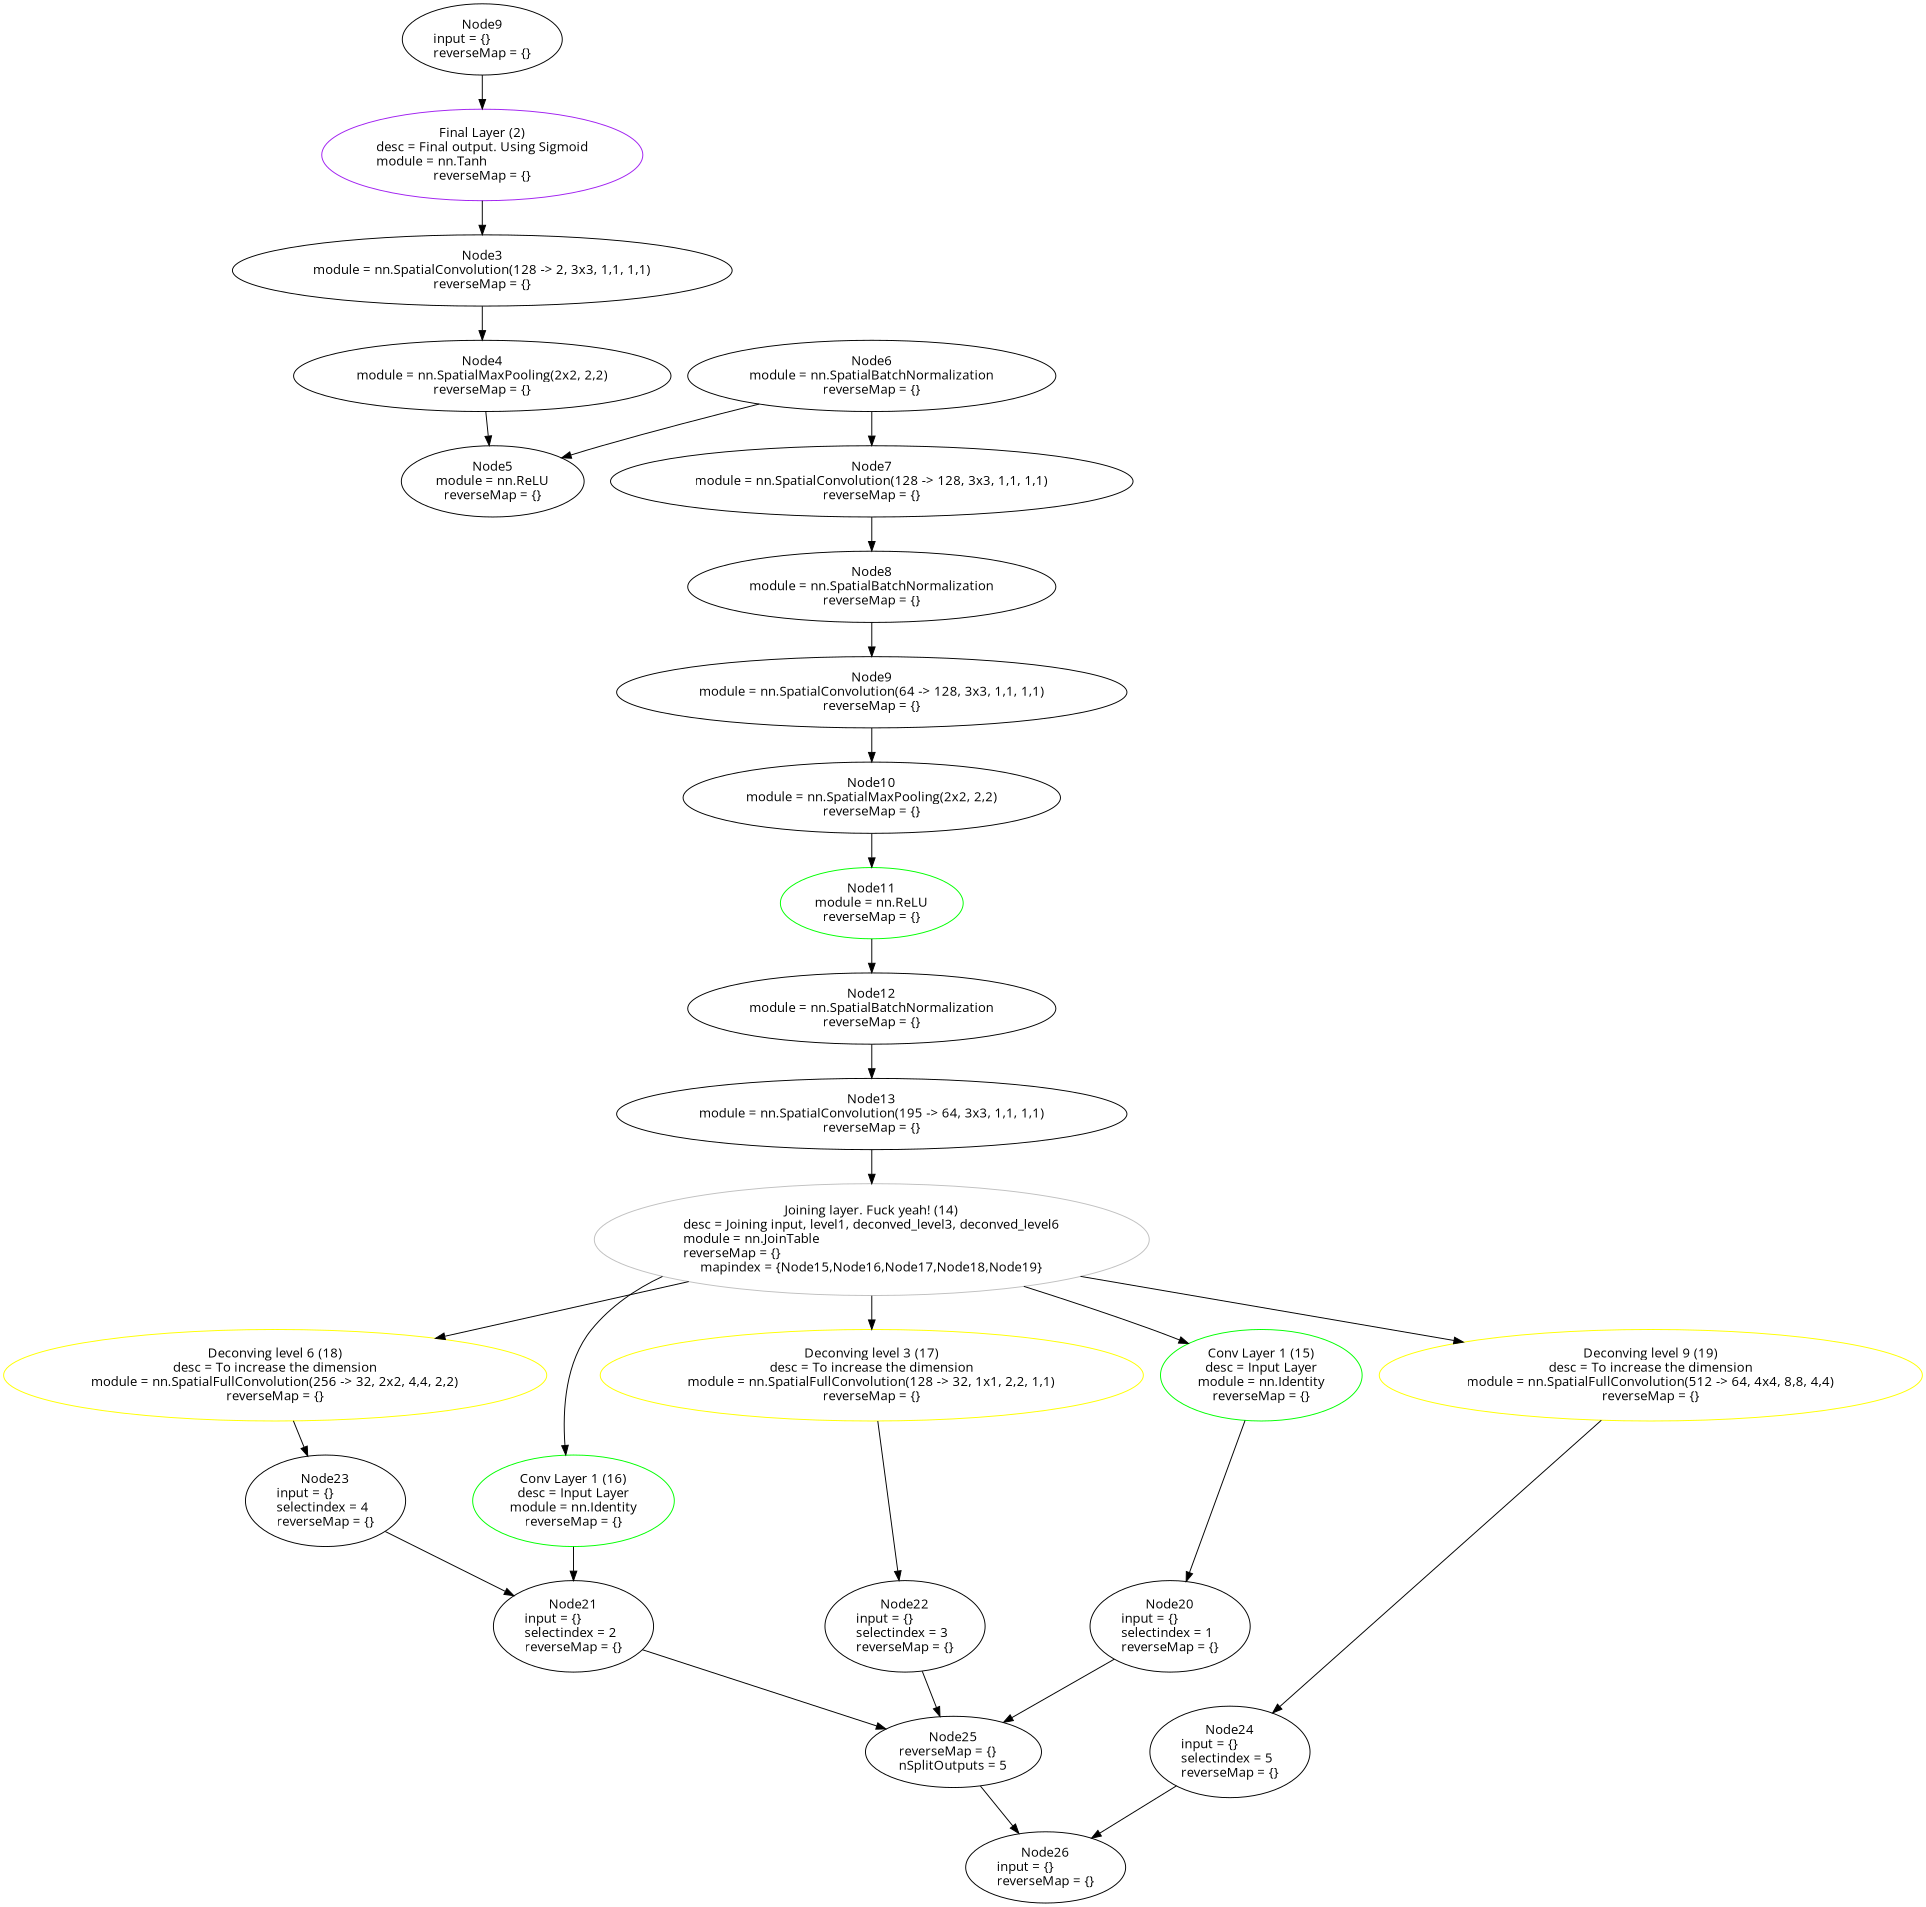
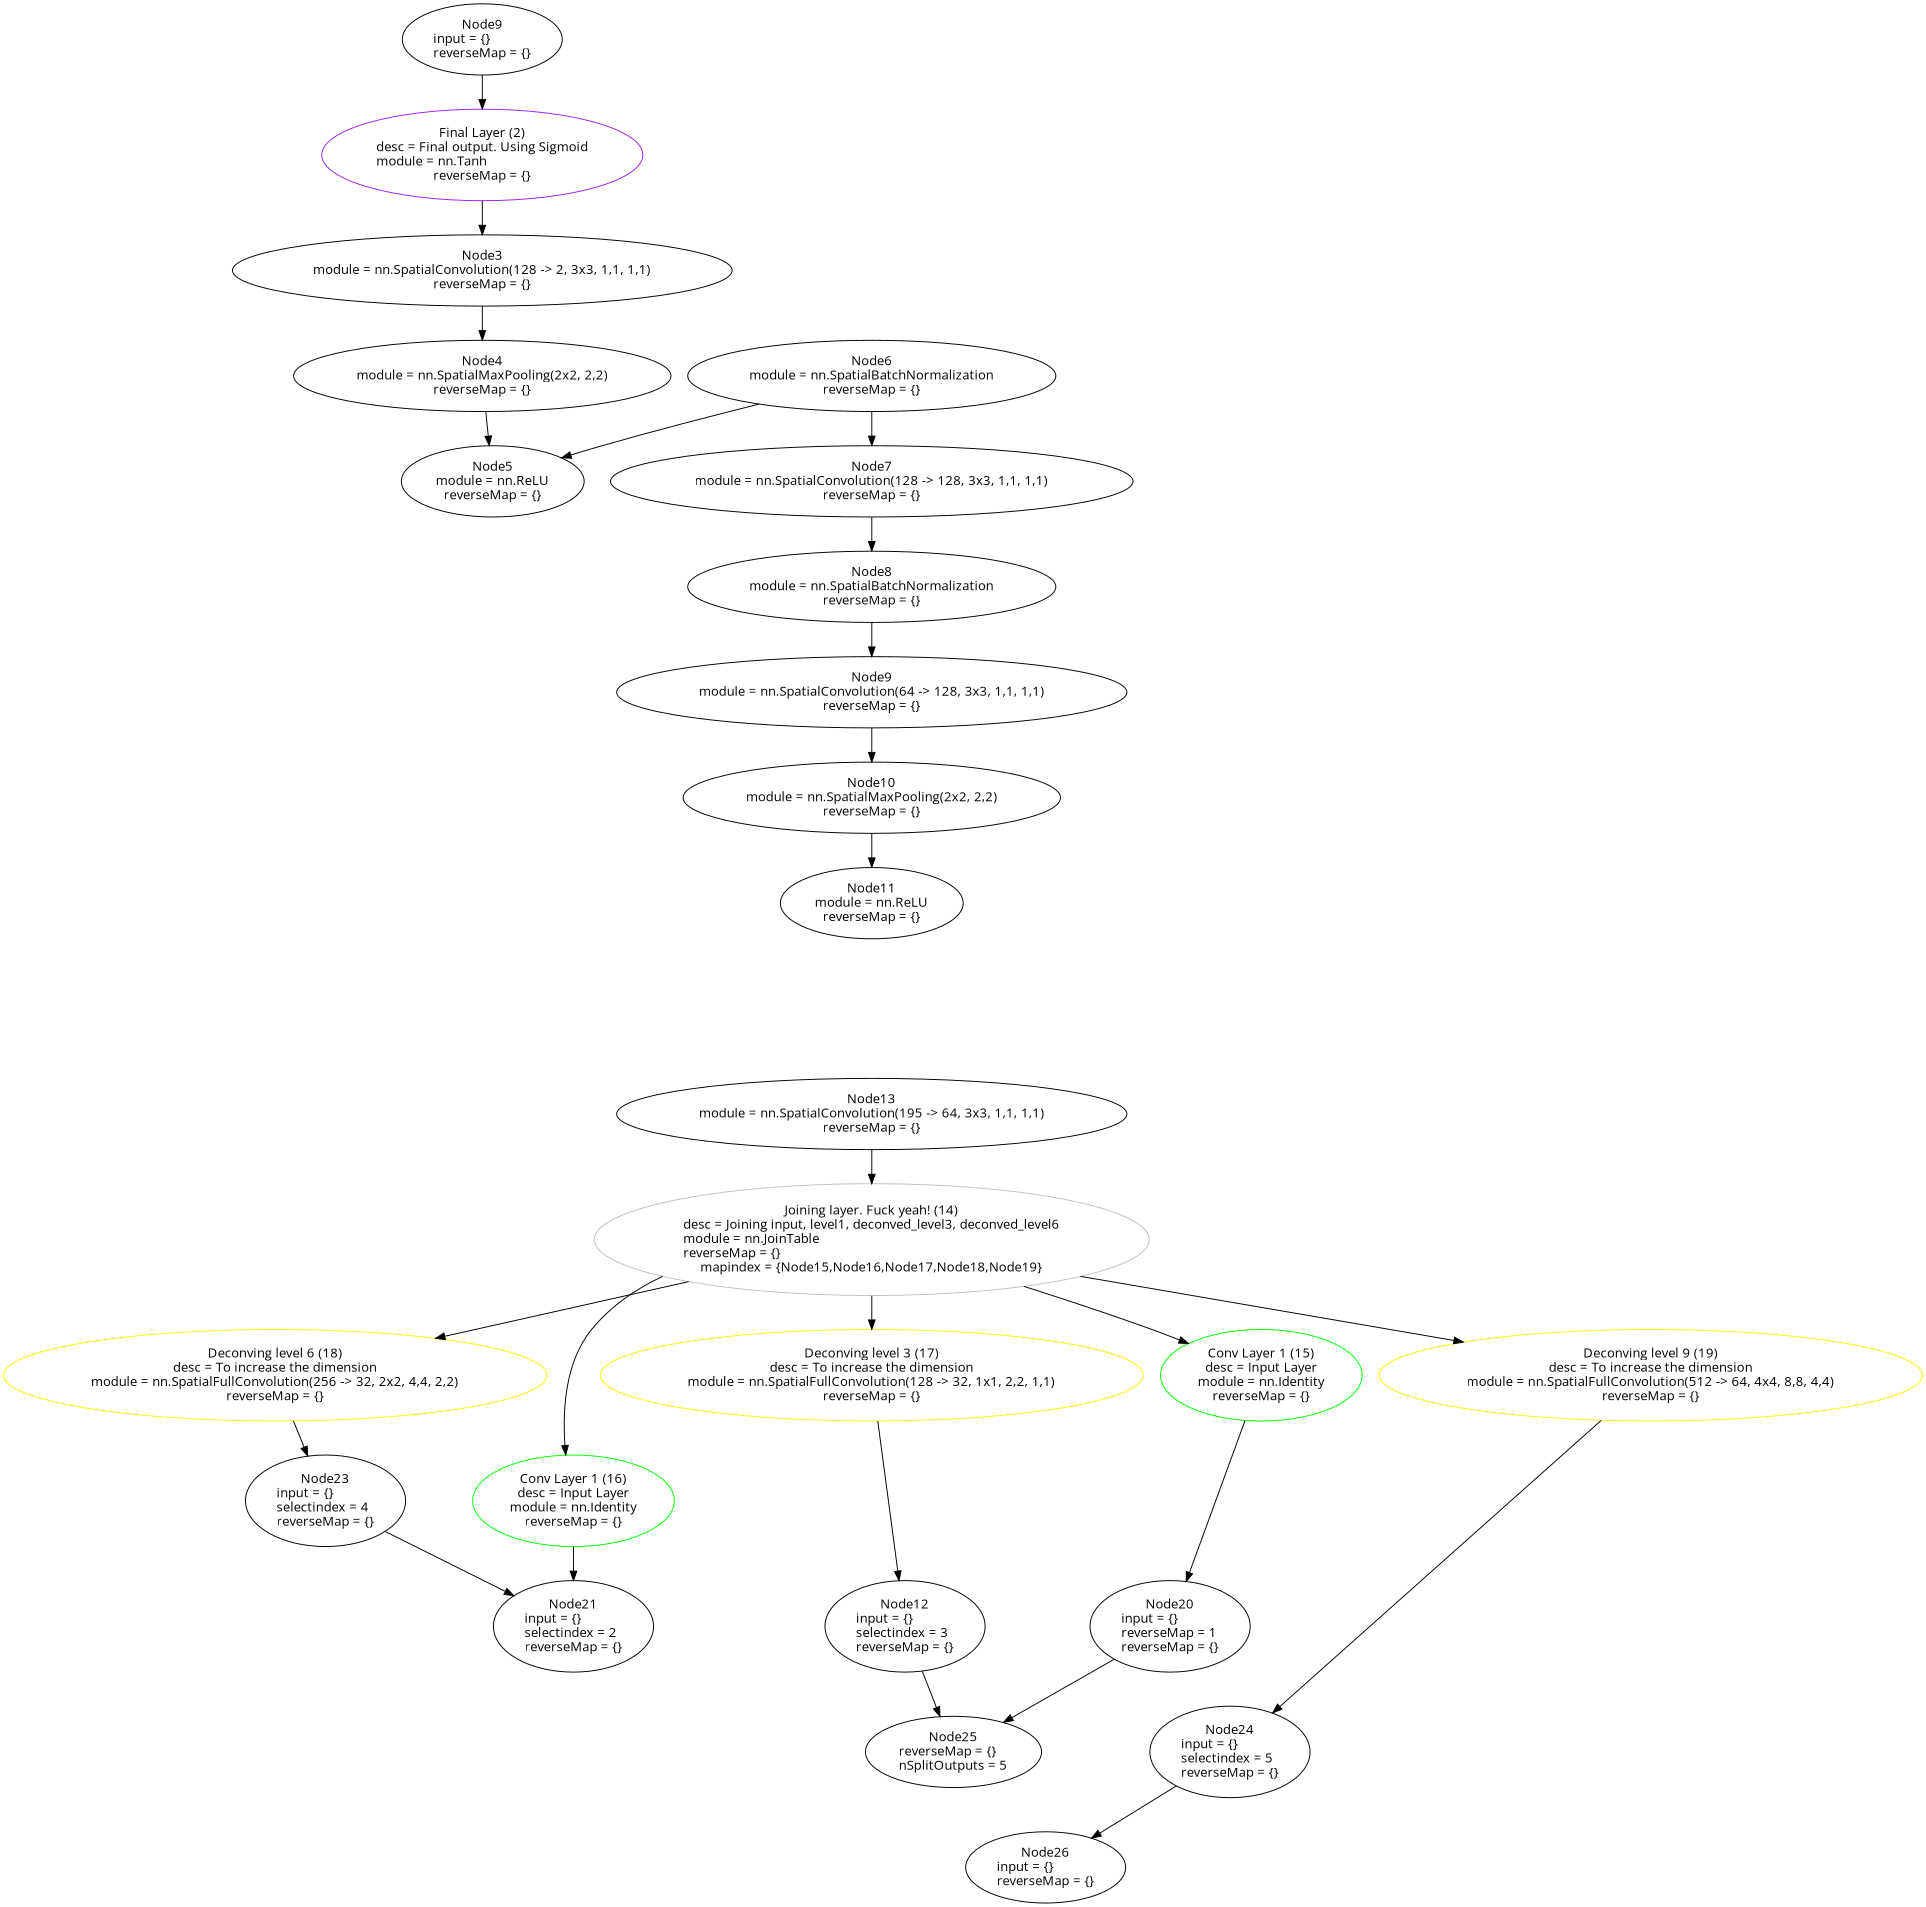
node "Node11 module = nn.ReLU reverseMap = {}": color green -> black
node "Node12 module = nn.SpatialBatchNormalization reverseMap = {}": removed
node "Node22 input = {} selectindex = 3 reverseMap = {}": label "Node22 input = {} selectindex = 3 reverseMap = {}" -> "Node12 input = {} selectindex = 3 reverseMap = {}"
node "Node20 input = {} selectindex = 1 reverseMap = {}": label "Node20 input = {} selectindex = 1 reverseMap = {}" -> "Node20 input = {} reverseMap = 1 reverseMap = {}"
edge "Node21 input = {} selectindex = 2 reverseMap = {}" -> "Node25 reverseMap = {} nSplitOutputs = 5": removed
edge "Node25 reverseMap = {} nSplitOutputs = 5" -> "Node26 input = {} reverseMap = {}": removed
